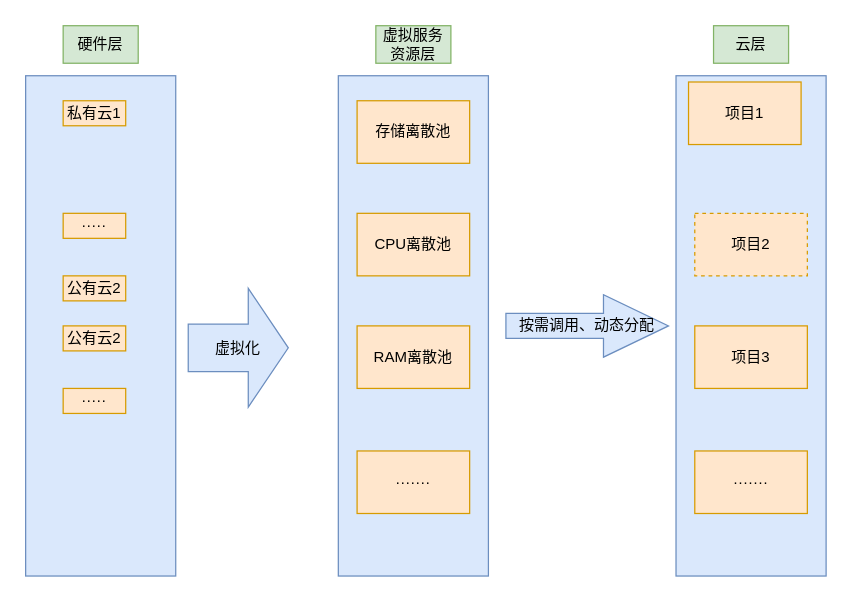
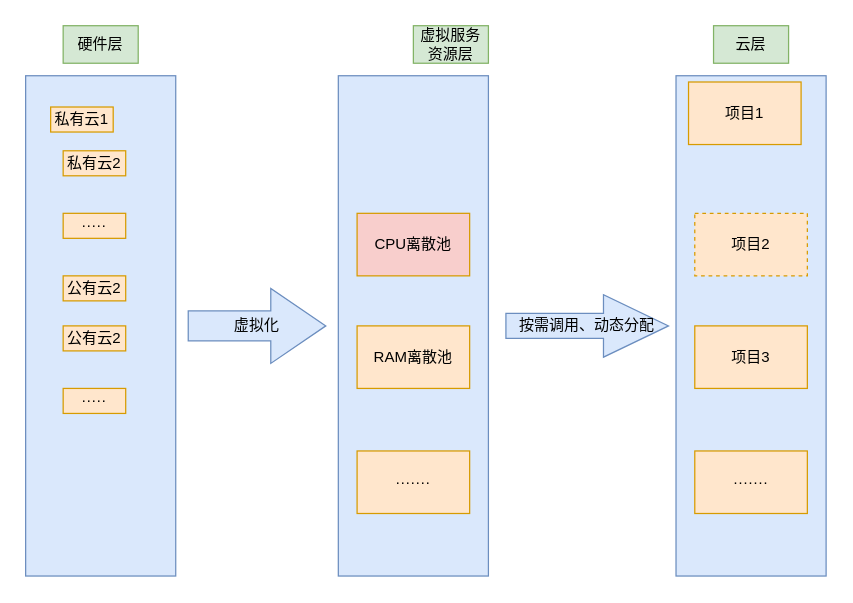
node "虚拟服务资源层": moved (413, 44) -> (451, 44)
node "私有云1": moved (94, 113) -> (82, 119)
node "存储离散池": removed
node "私有云2": added
node "CPU离散池": fillcolor #ffe6cc -> #f8cecc
node "虚拟化": size 100x119 -> 138x75
